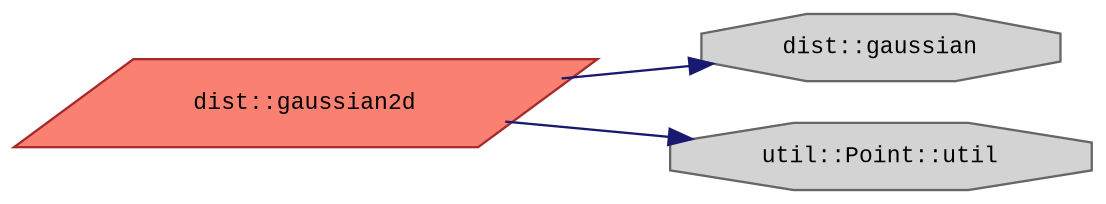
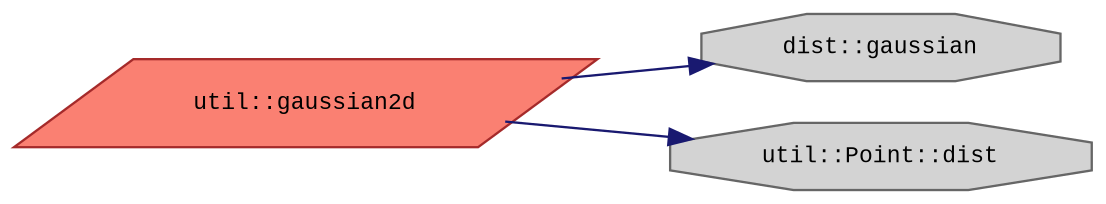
node "dist::gaussian2d": label "dist::gaussian2d" -> "util::gaussian2d"
node "util::Point::util": label "util::Point::util" -> "util::Point::dist"
